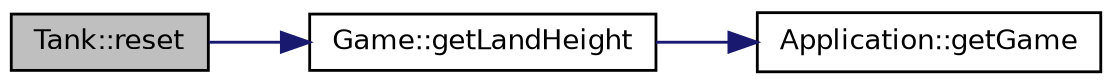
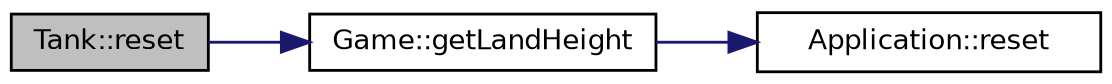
node "Application::getGame": label "Application::getGame" -> "Application::reset"
